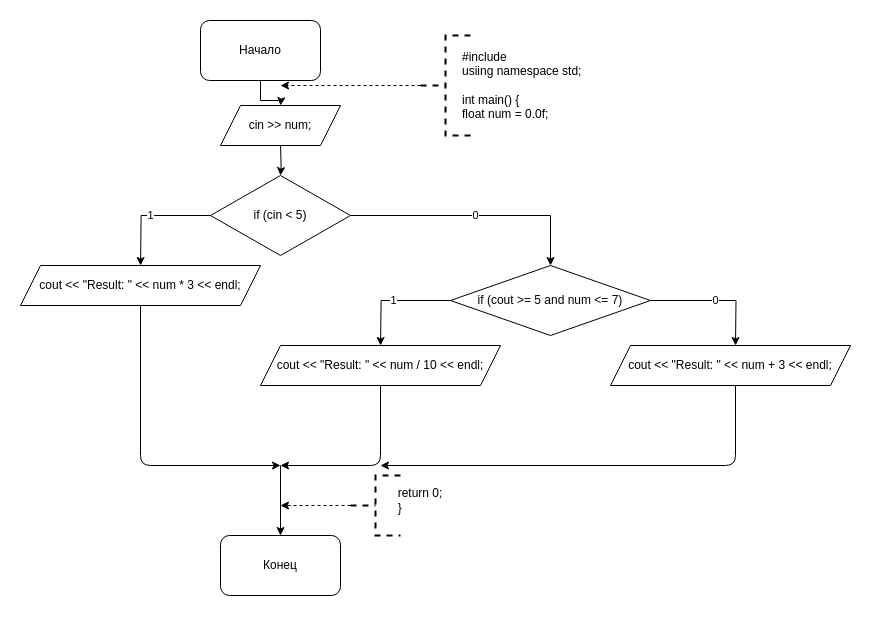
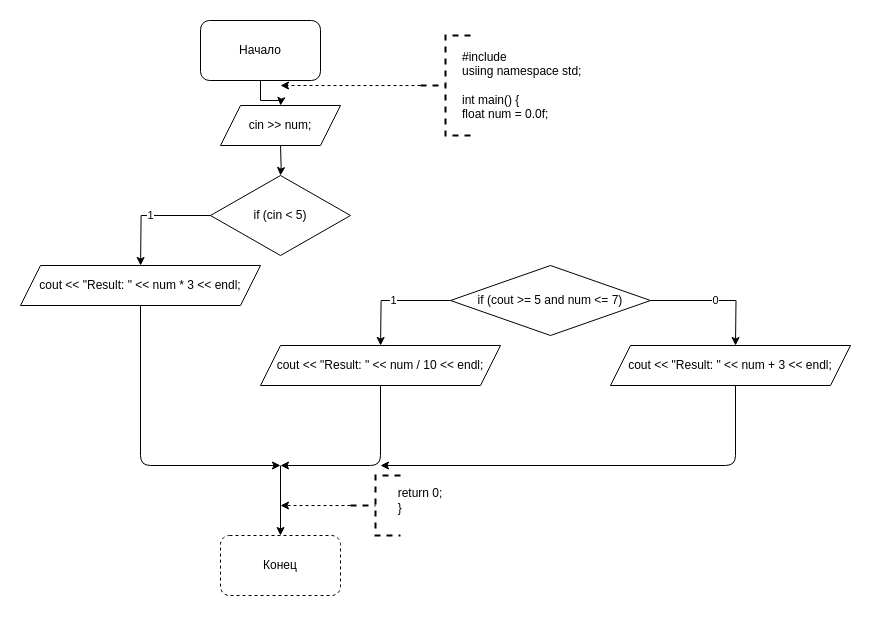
edge "if (cin < 5)" -> "if (cout >= 5 and num <= 7)": removed, label "0"
node "Конец": style solid -> dashed
